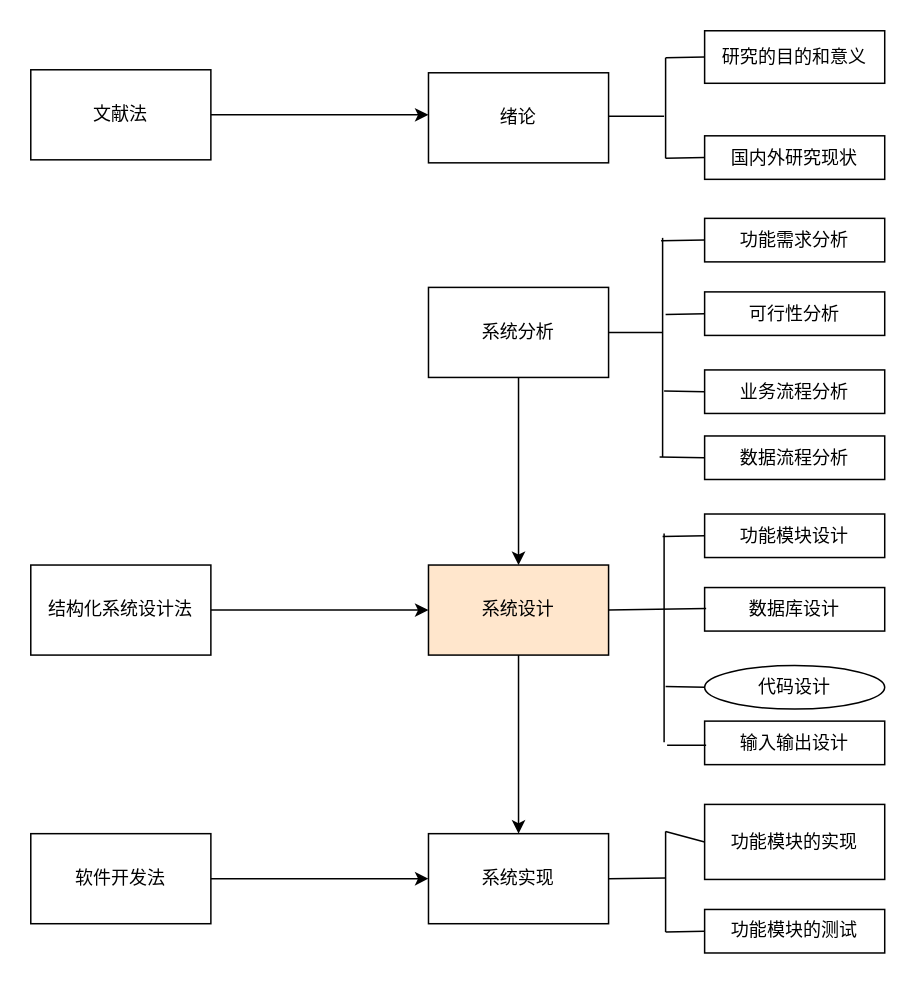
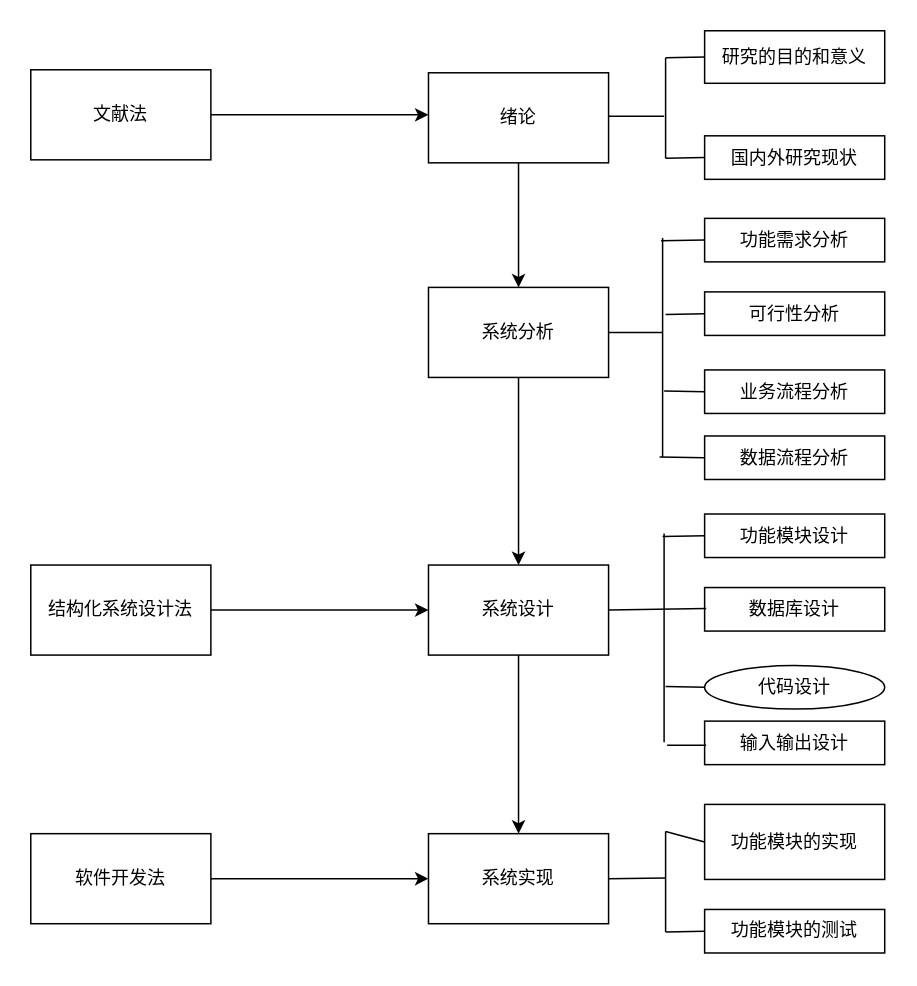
edge "绪论" -> "系统分析": added
node "系统设计": fillcolor #ffe6cc -> #ffffff
